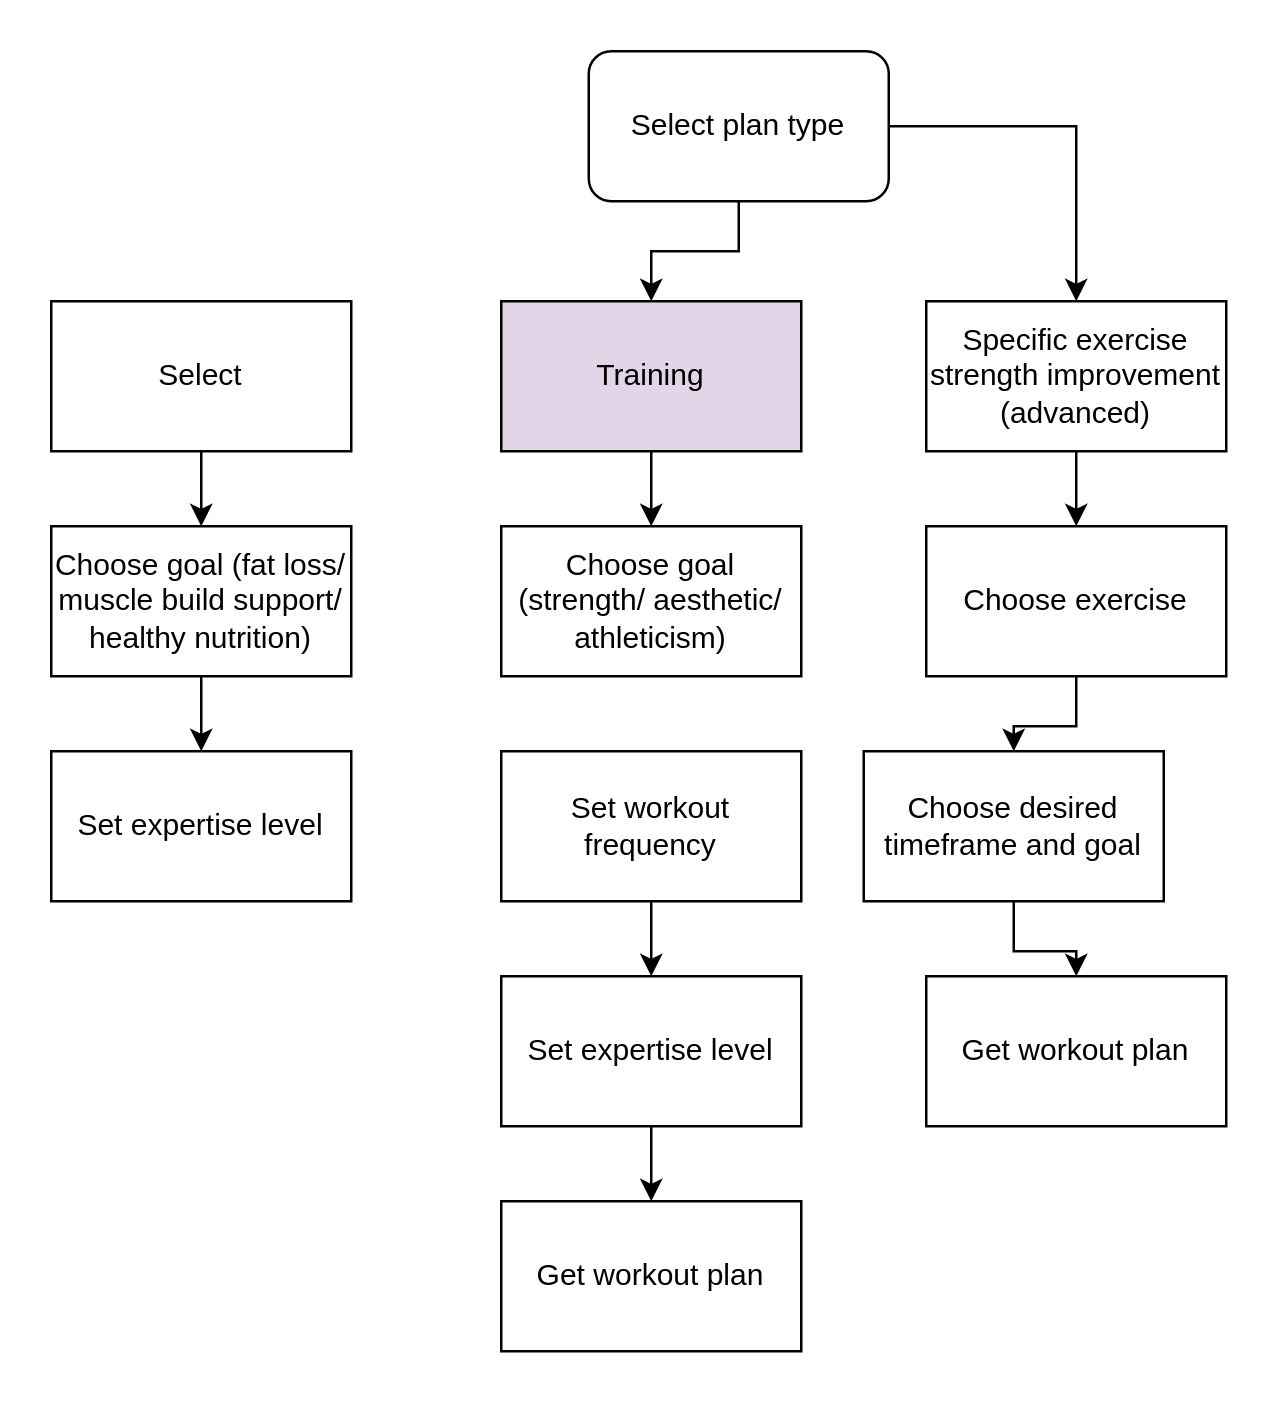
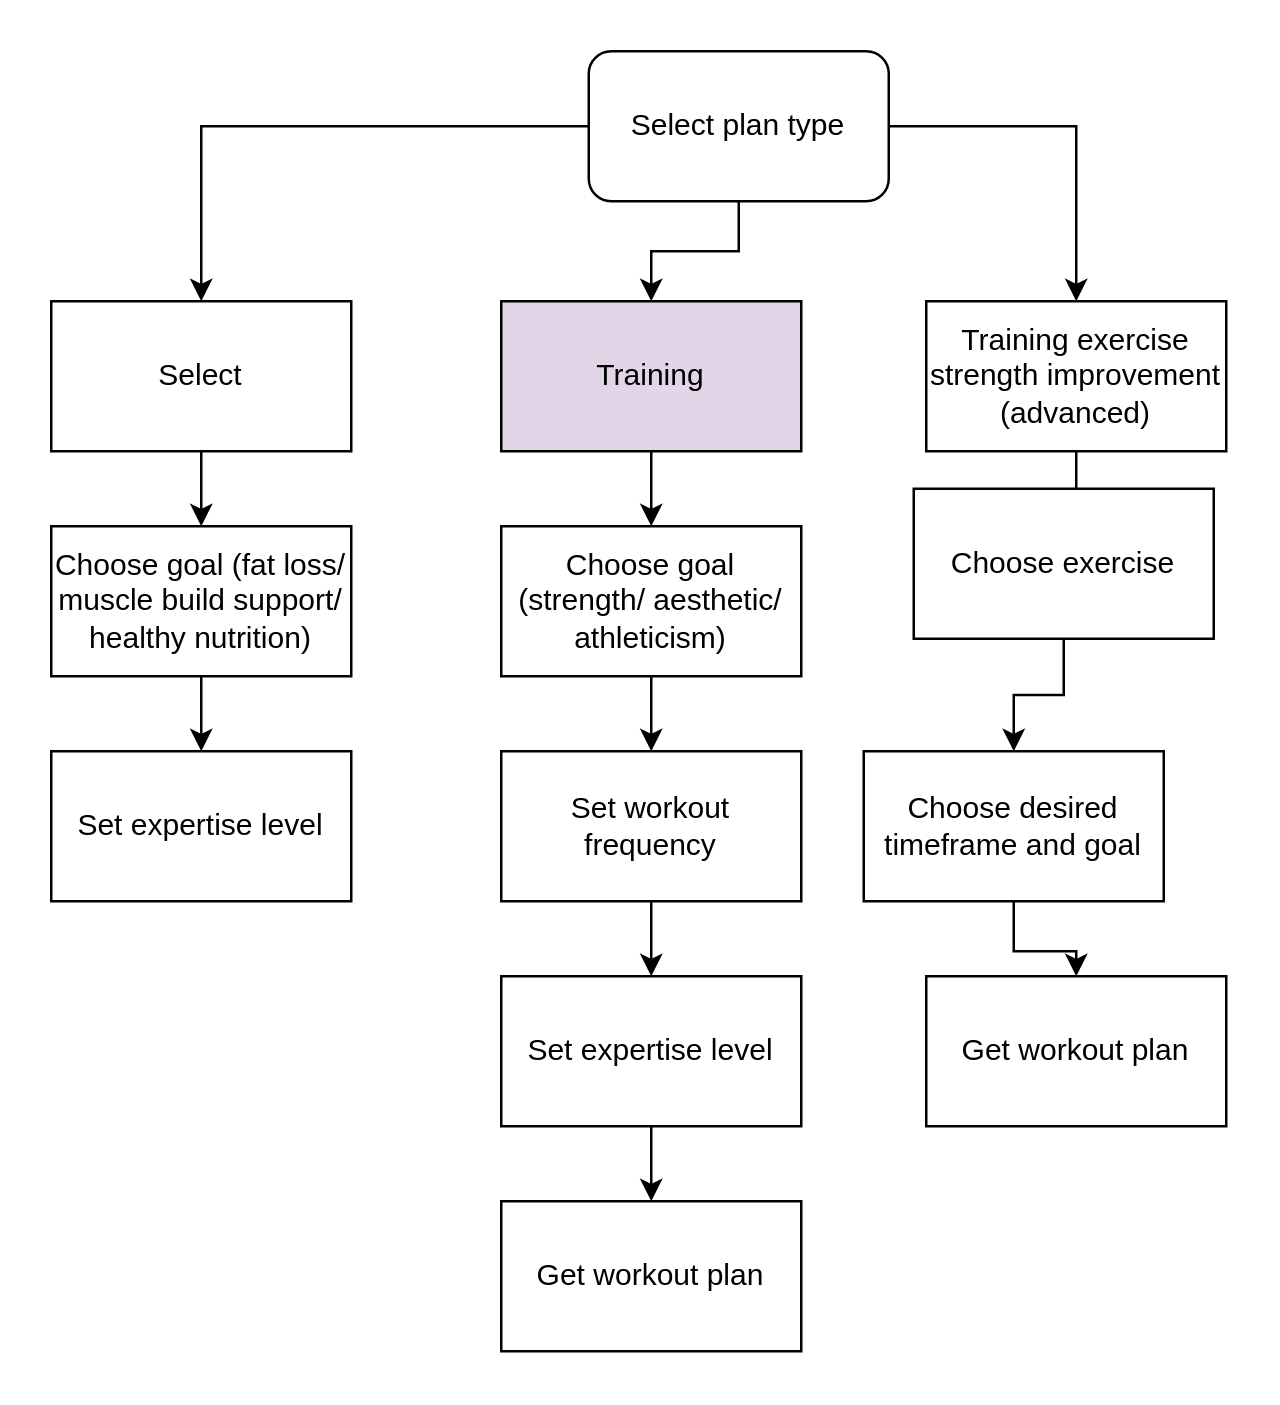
edge "Select plan type" -> "Select": added
node "Specific exercise strength improvement (advanced)": label "Specific exercise strength improvement (advanced)" -> "Training exercise strength improvement (advanced)"
node "Choose exercise": moved (1076, 601) -> (1064, 564)
edge "Choose goal (strength/ aesthetic/ athleticism)" -> "Set workout frequency": added
